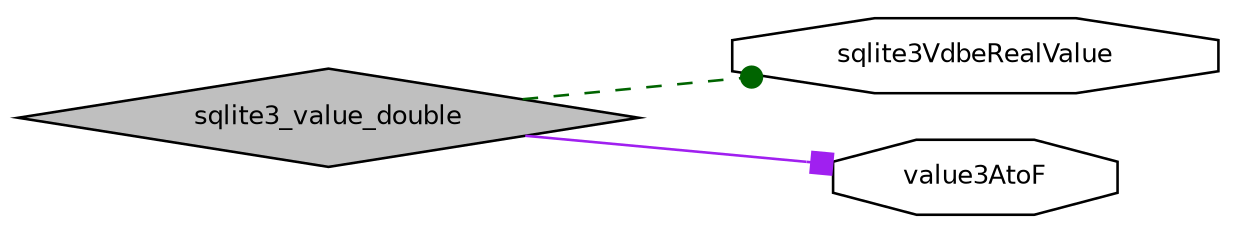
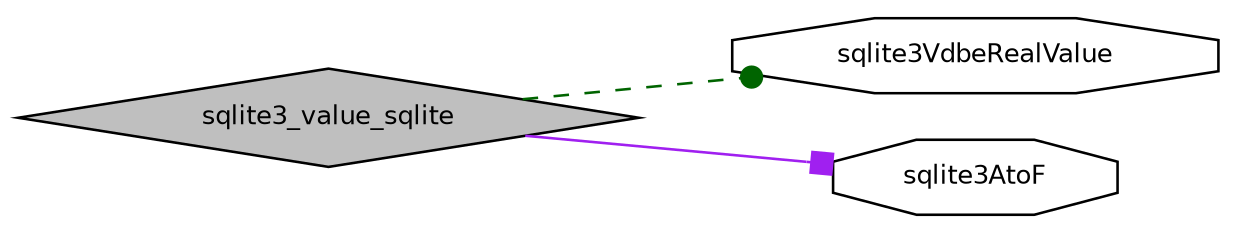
node "sqlite3_value_double": label "sqlite3_value_double" -> "sqlite3_value_sqlite"
node "value3AtoF": label "value3AtoF" -> "sqlite3AtoF"
